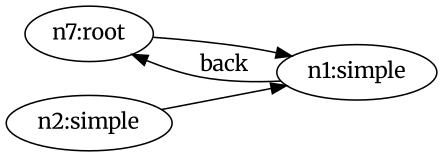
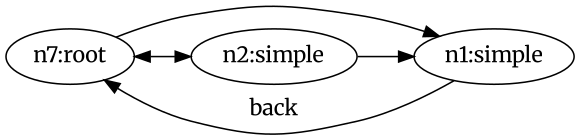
edge "n7:root" -- "n2:simple": added
